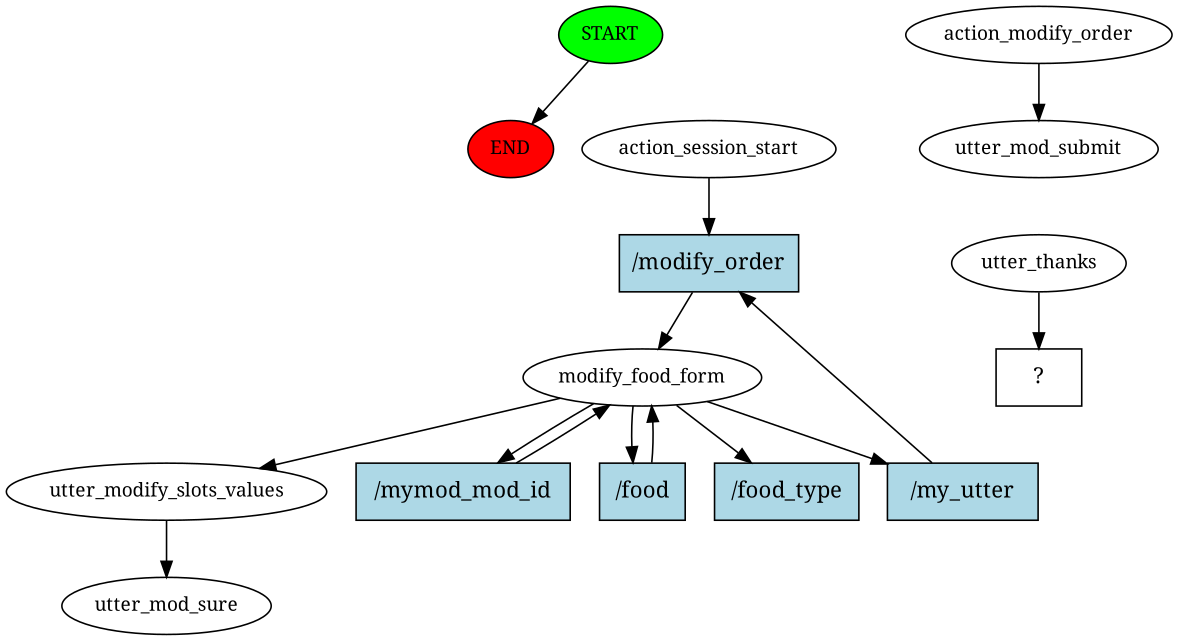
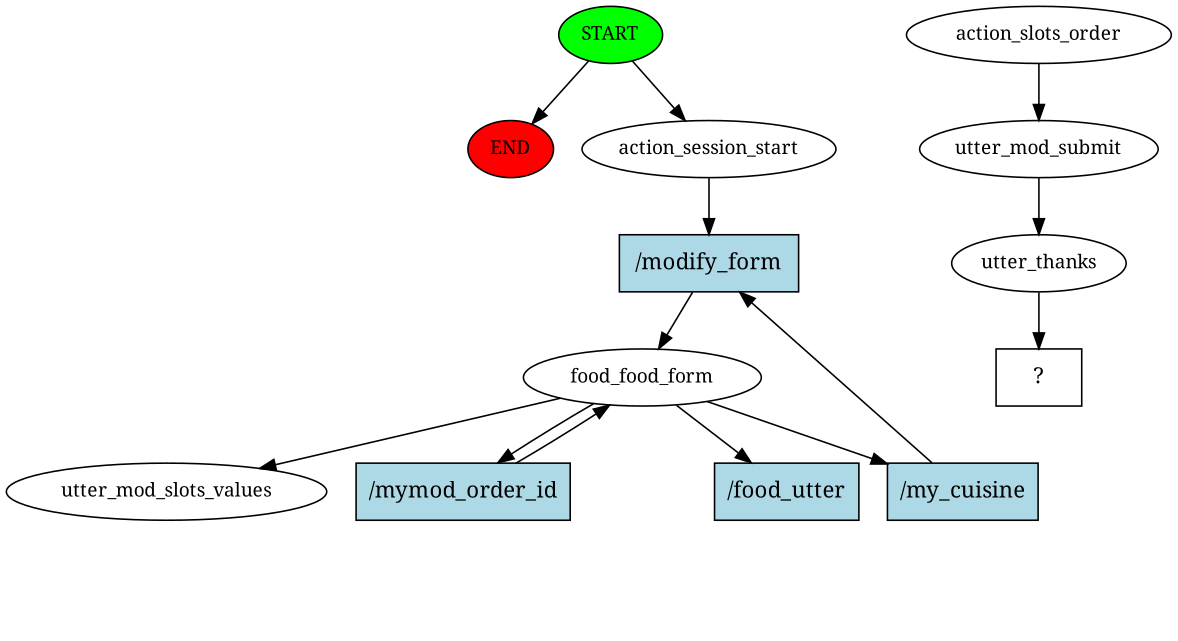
node "action_modify_order": label "action_modify_order" -> "action_slots_order"
edge "START" -> "action_session_start": added
edge "utter_mod_submit" -> "utter_thanks": added
node "/modify_order": label "/modify_order" -> "/modify_form"
node "modify_food_form": label "modify_food_form" -> "food_food_form"
node "utter_modify_slots_values": label "utter_modify_slots_values" -> "utter_mod_slots_values"
node "/mymod_mod_id": label "/mymod_mod_id" -> "/mymod_order_id"
node "/food": removed
node "/food_type": label "/food_type" -> "/food_utter"
node "/my_utter": label "/my_utter" -> "/my_cuisine"
node "utter_mod_sure": removed
